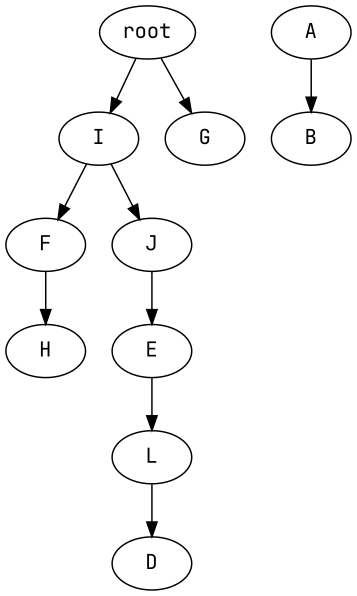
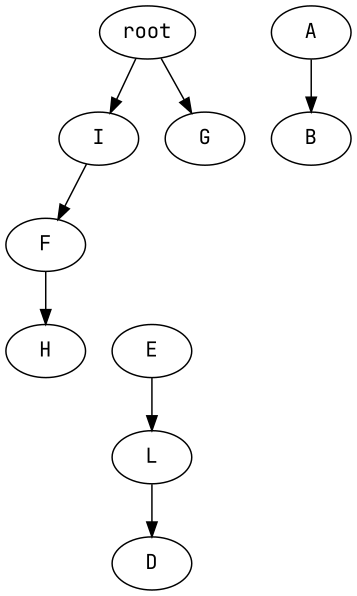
node "J": removed
